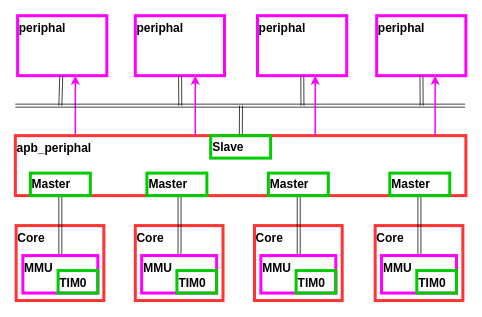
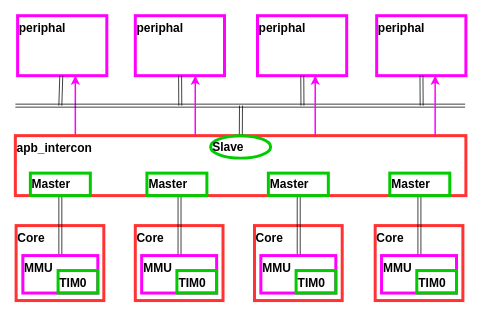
node "Slave": shape rectangle -> ellipse
node "apb_periphal": label "apb_periphal" -> "apb_intercon"
